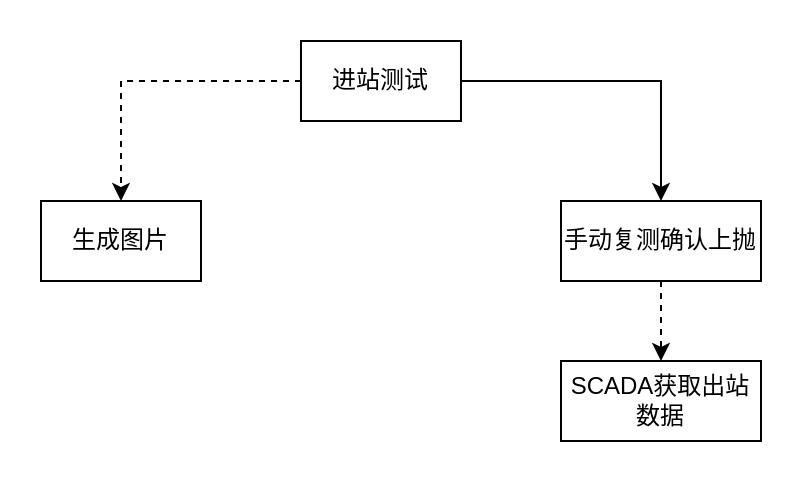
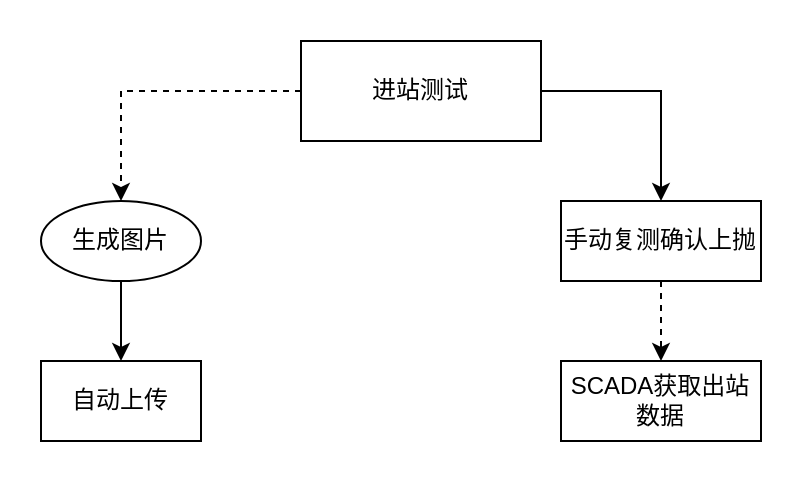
node "进站测试": size 160x80 -> 240x100
node "生成图片": shape rectangle -> ellipse
edge "生成图片" -> "自动上传": added
node "自动上传": added
